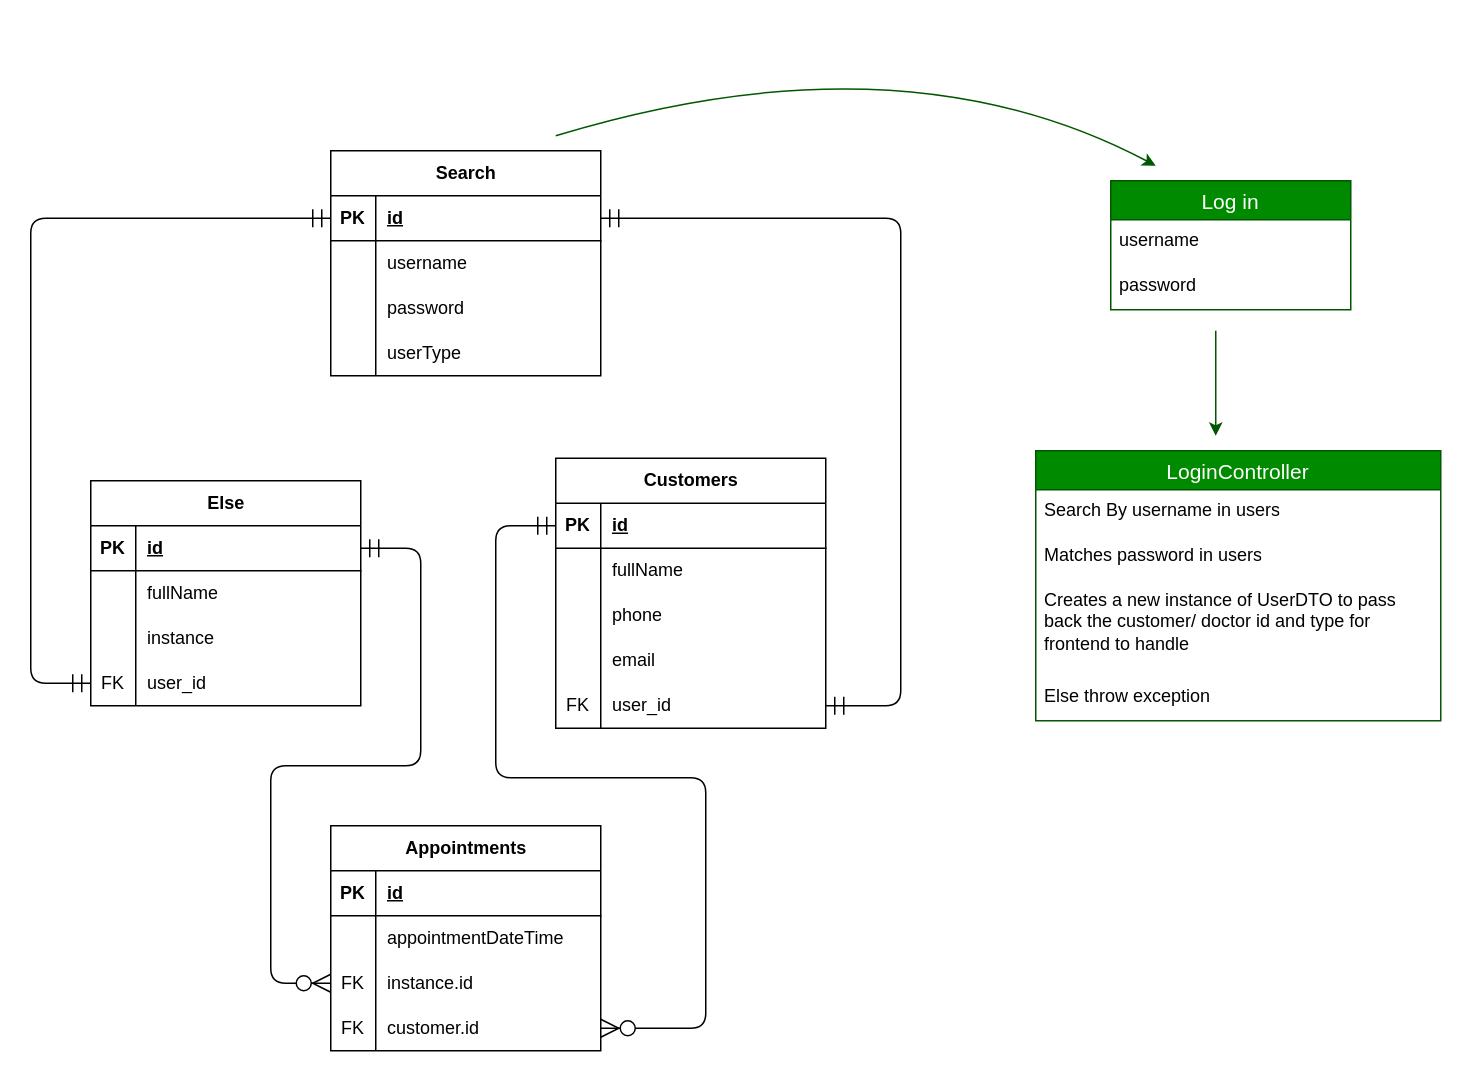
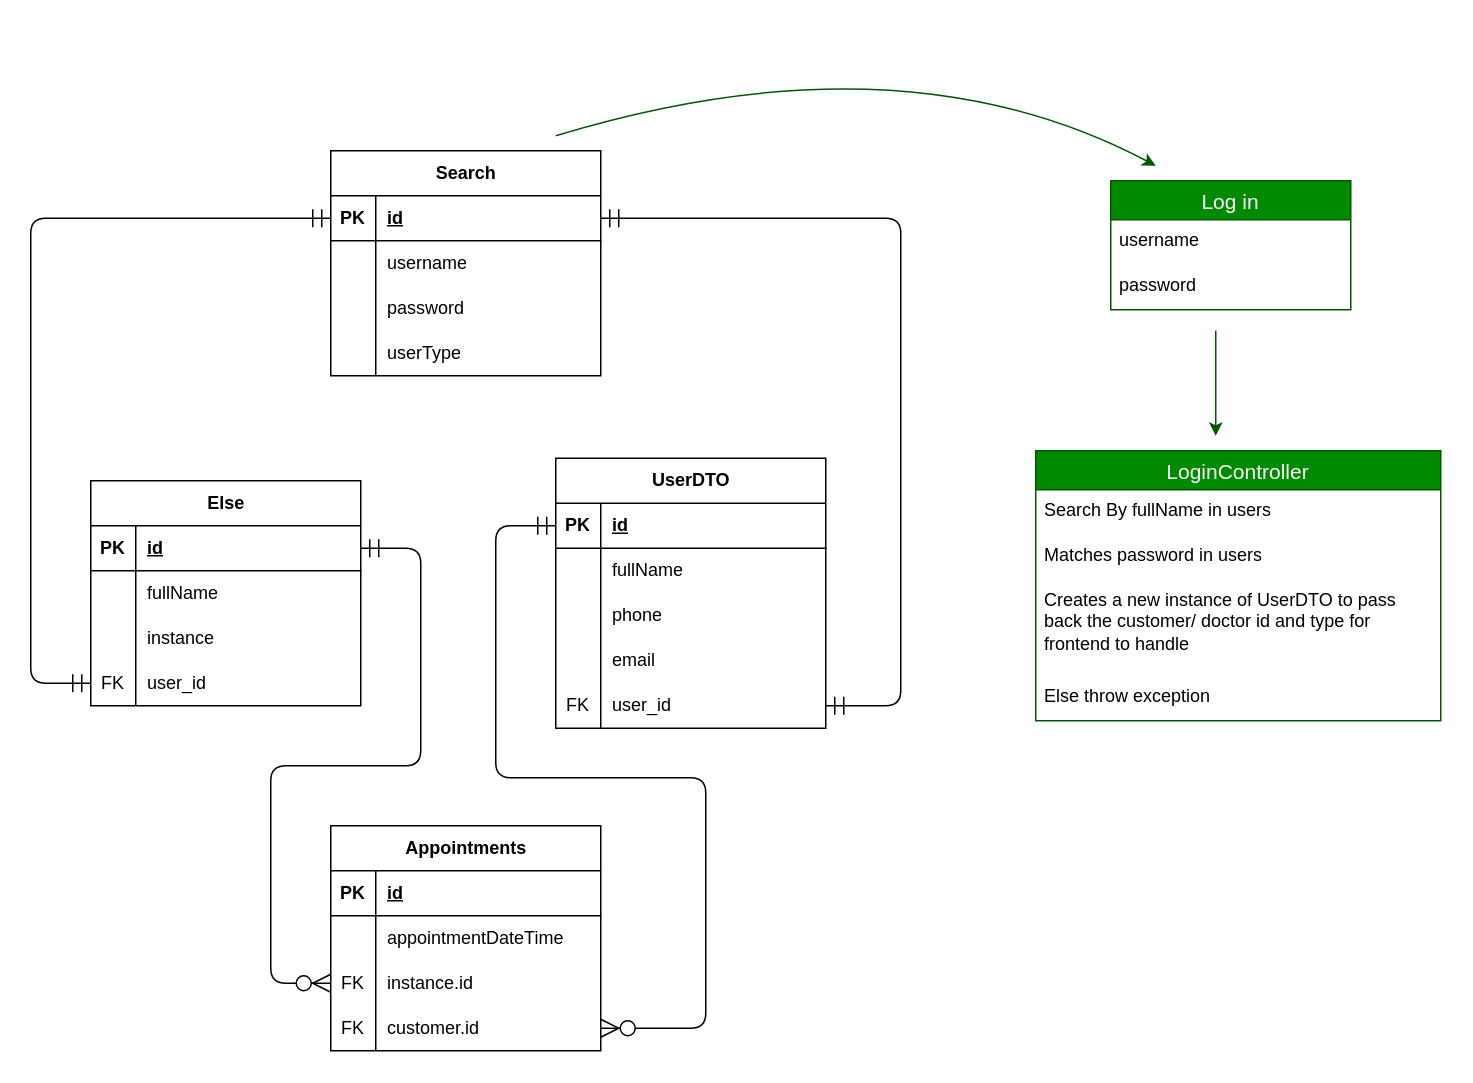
node "Customers": label "Customers" -> "UserDTO"
node "Search By username in users": label "Search By username in users" -> "Search By fullName in users"
